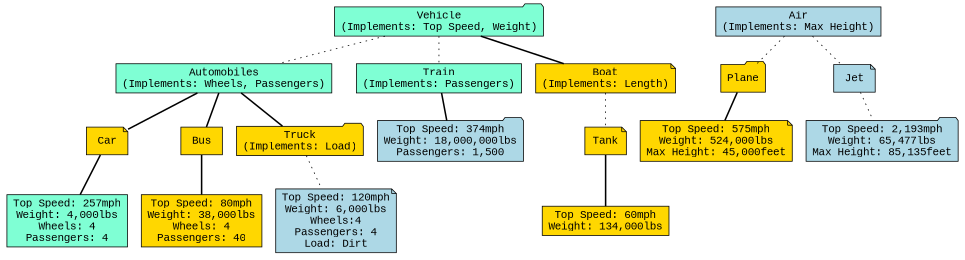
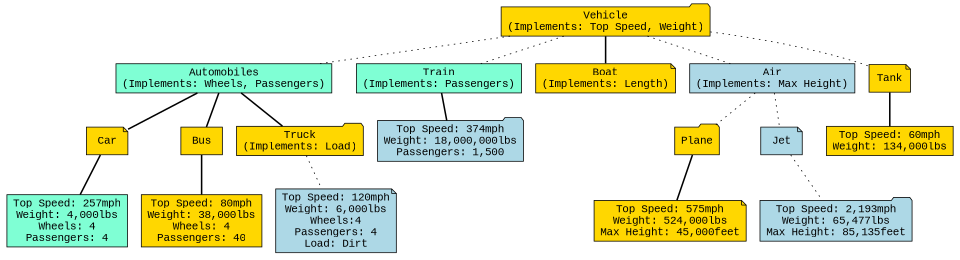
node "Vehicle (Implements: Top Speed, Weight)": fillcolor aquamarine -> gold
edge "Vehicle (Implements: Top Speed, Weight)" -- "Air (Implements: Max Height)": added
edge "Boat (Implements: Length)" -- "Tank": now "Vehicle (Implements: Top Speed, Weight)" -- "Tank"
